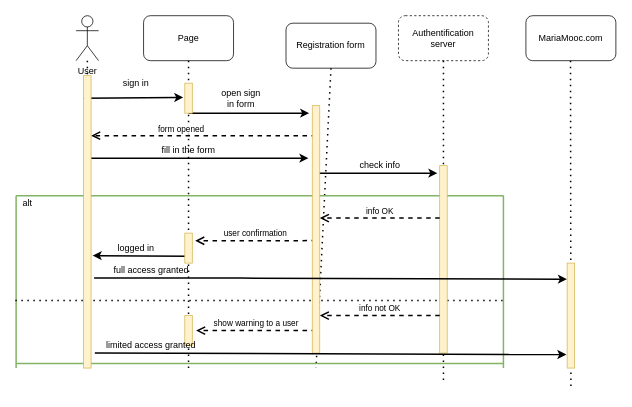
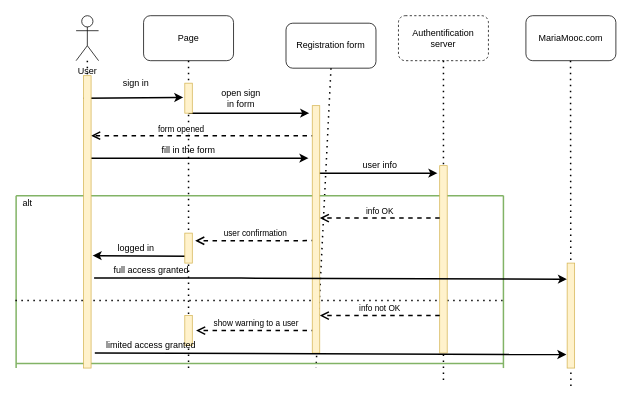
node "check info": label "check info" -> "user info"
